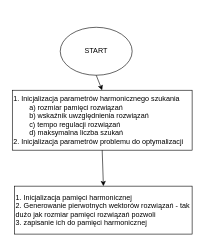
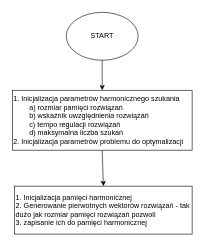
node "START": moved (96, 51) -> (102, 36)
